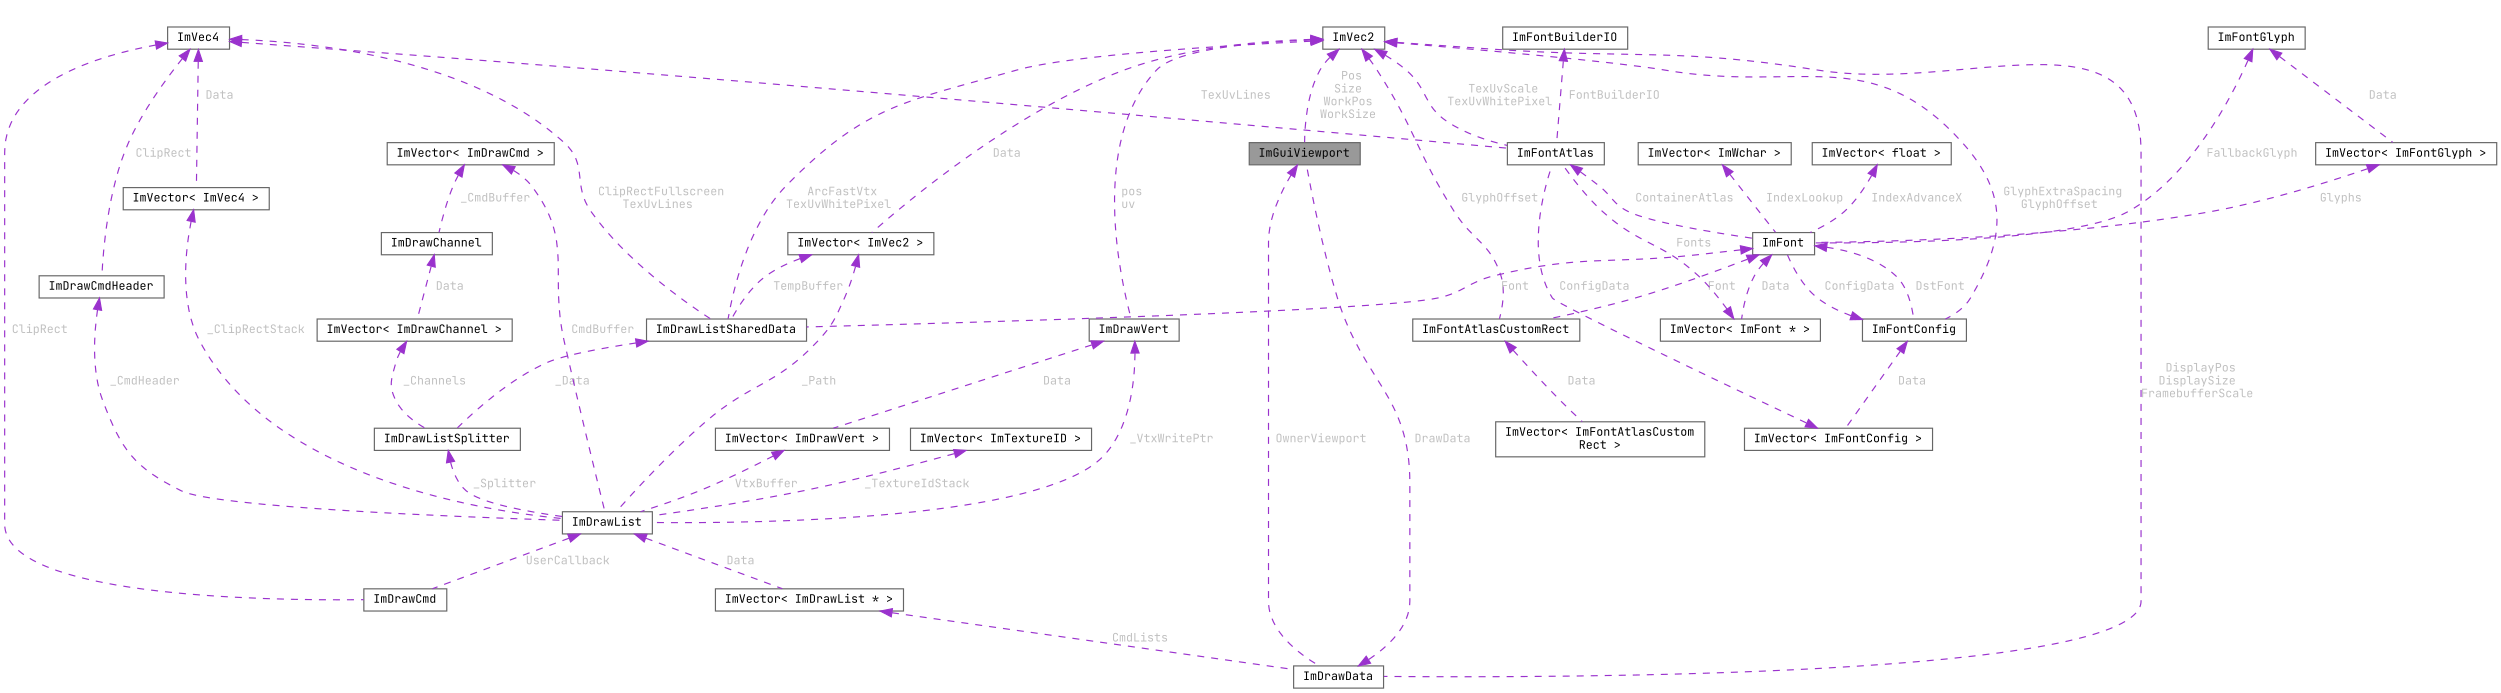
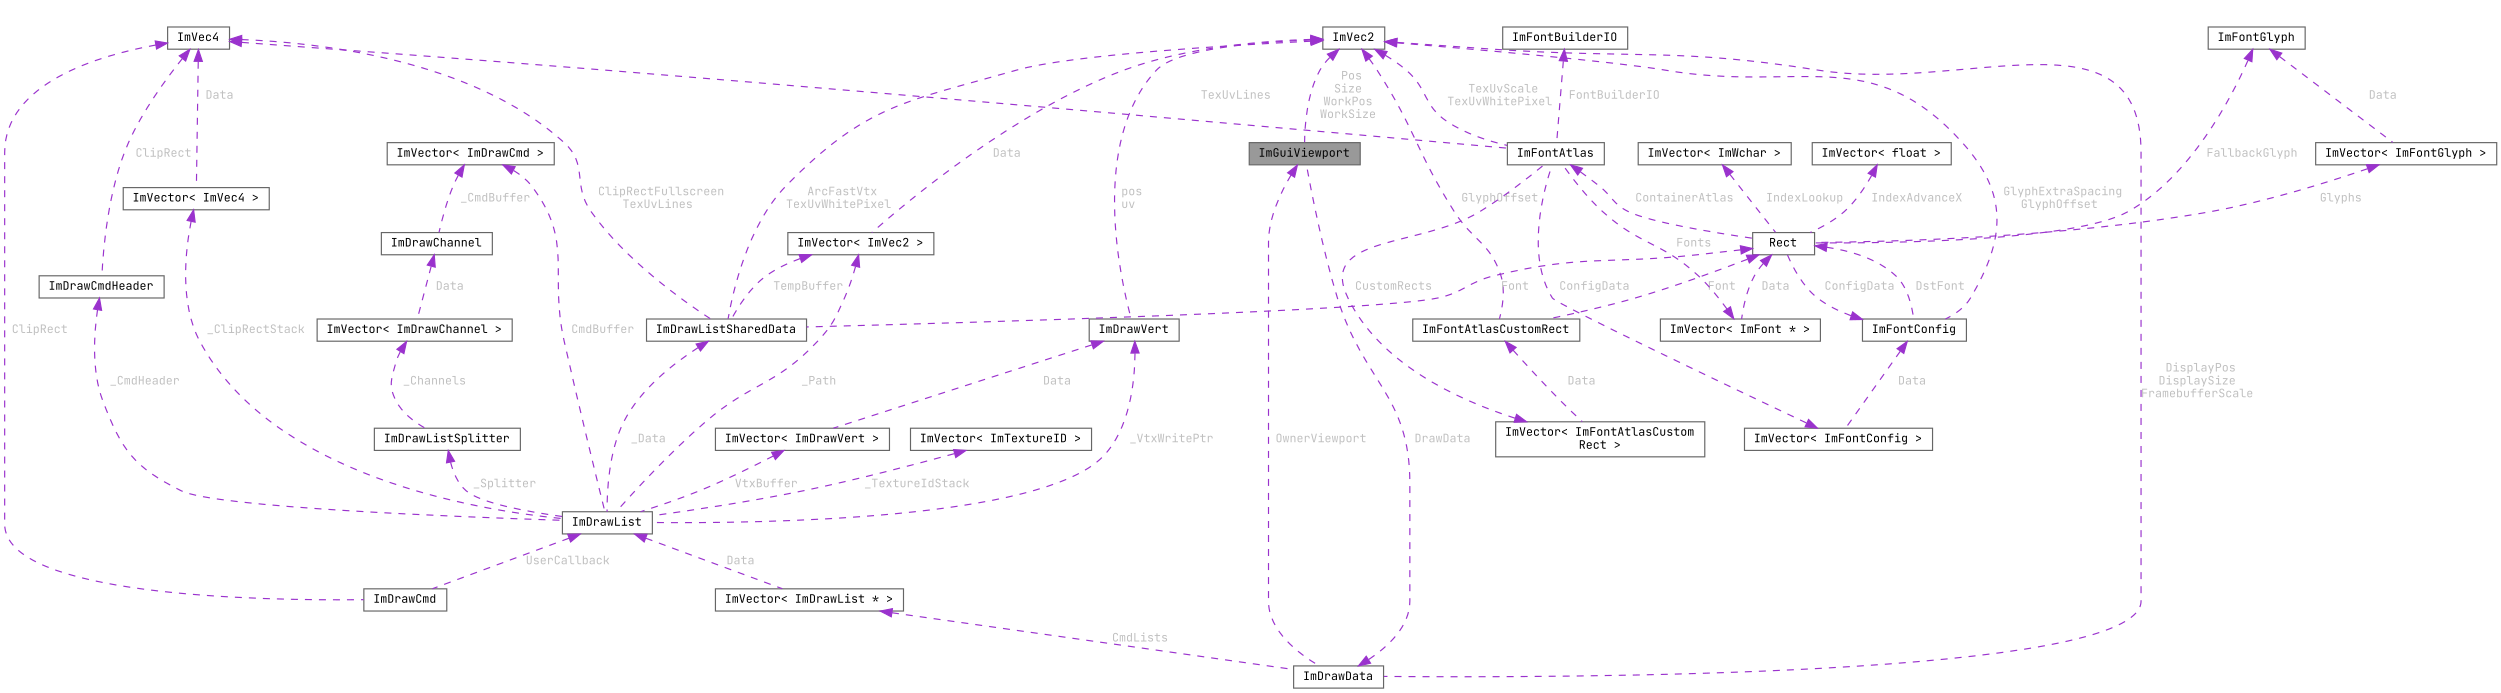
node "ImFont": label "ImFont" -> "Rect"
edge "ImFontAtlas" -> "ImVector< ImFontAtlasCustom Rect >": added, label "CustomRects"
edge "ImDrawListSplitter" -> "ImDrawListSharedData": now "ImDrawList" -> "ImDrawListSharedData"
